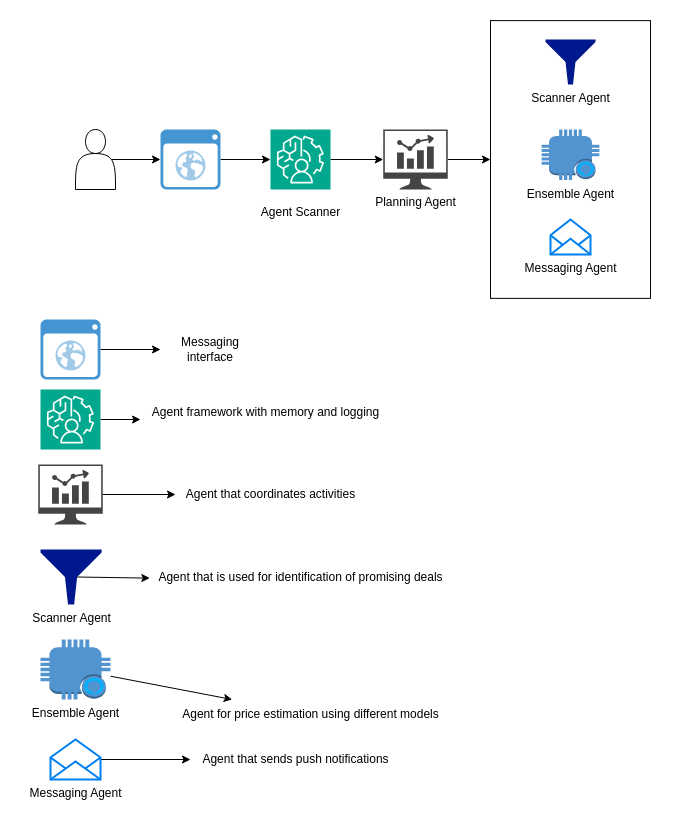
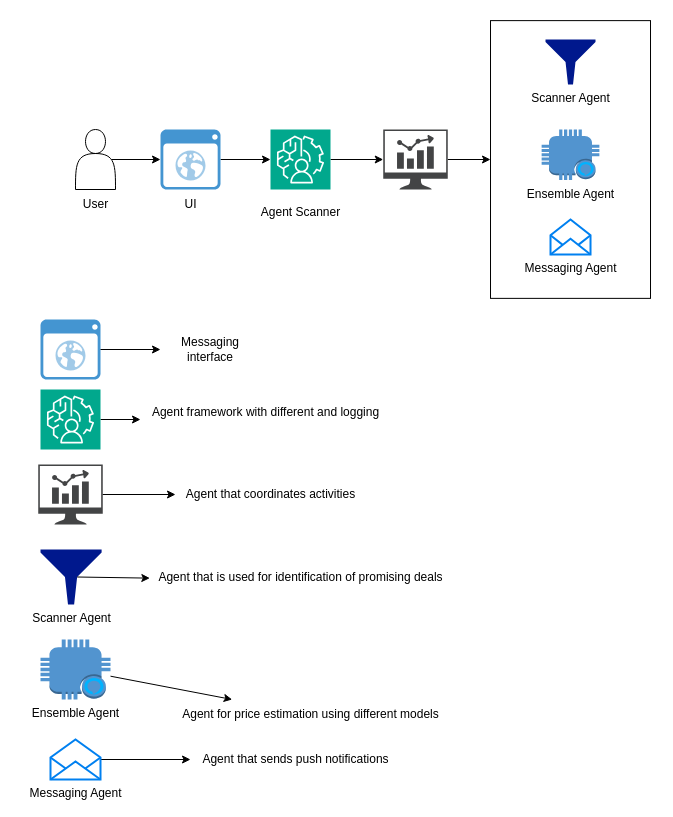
node "User": added
node "UI": added
node "Planning Agent": removed
node "Agent framework with memory and logging": label "Agent framework with memory and logging" -> "Agent framework with different and logging"
